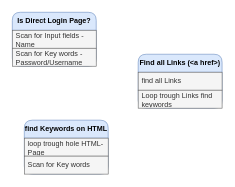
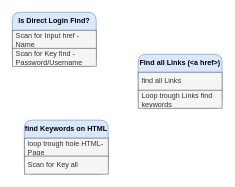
node "Is Direct Login Page?": label "Is Direct Login Page?" -> "Is Direct Login Find?"
node "Scan for Input fields - Name": label "Scan for Input fields - Name" -> "Scan for Input href - Name"
node "Scan for Key words - Password/Username": label "Scan for Key words - Password/Username" -> "Scan for Key find - Password/Username"
node "Scan for Key words": label "Scan for Key words" -> "Scan for Key all"
